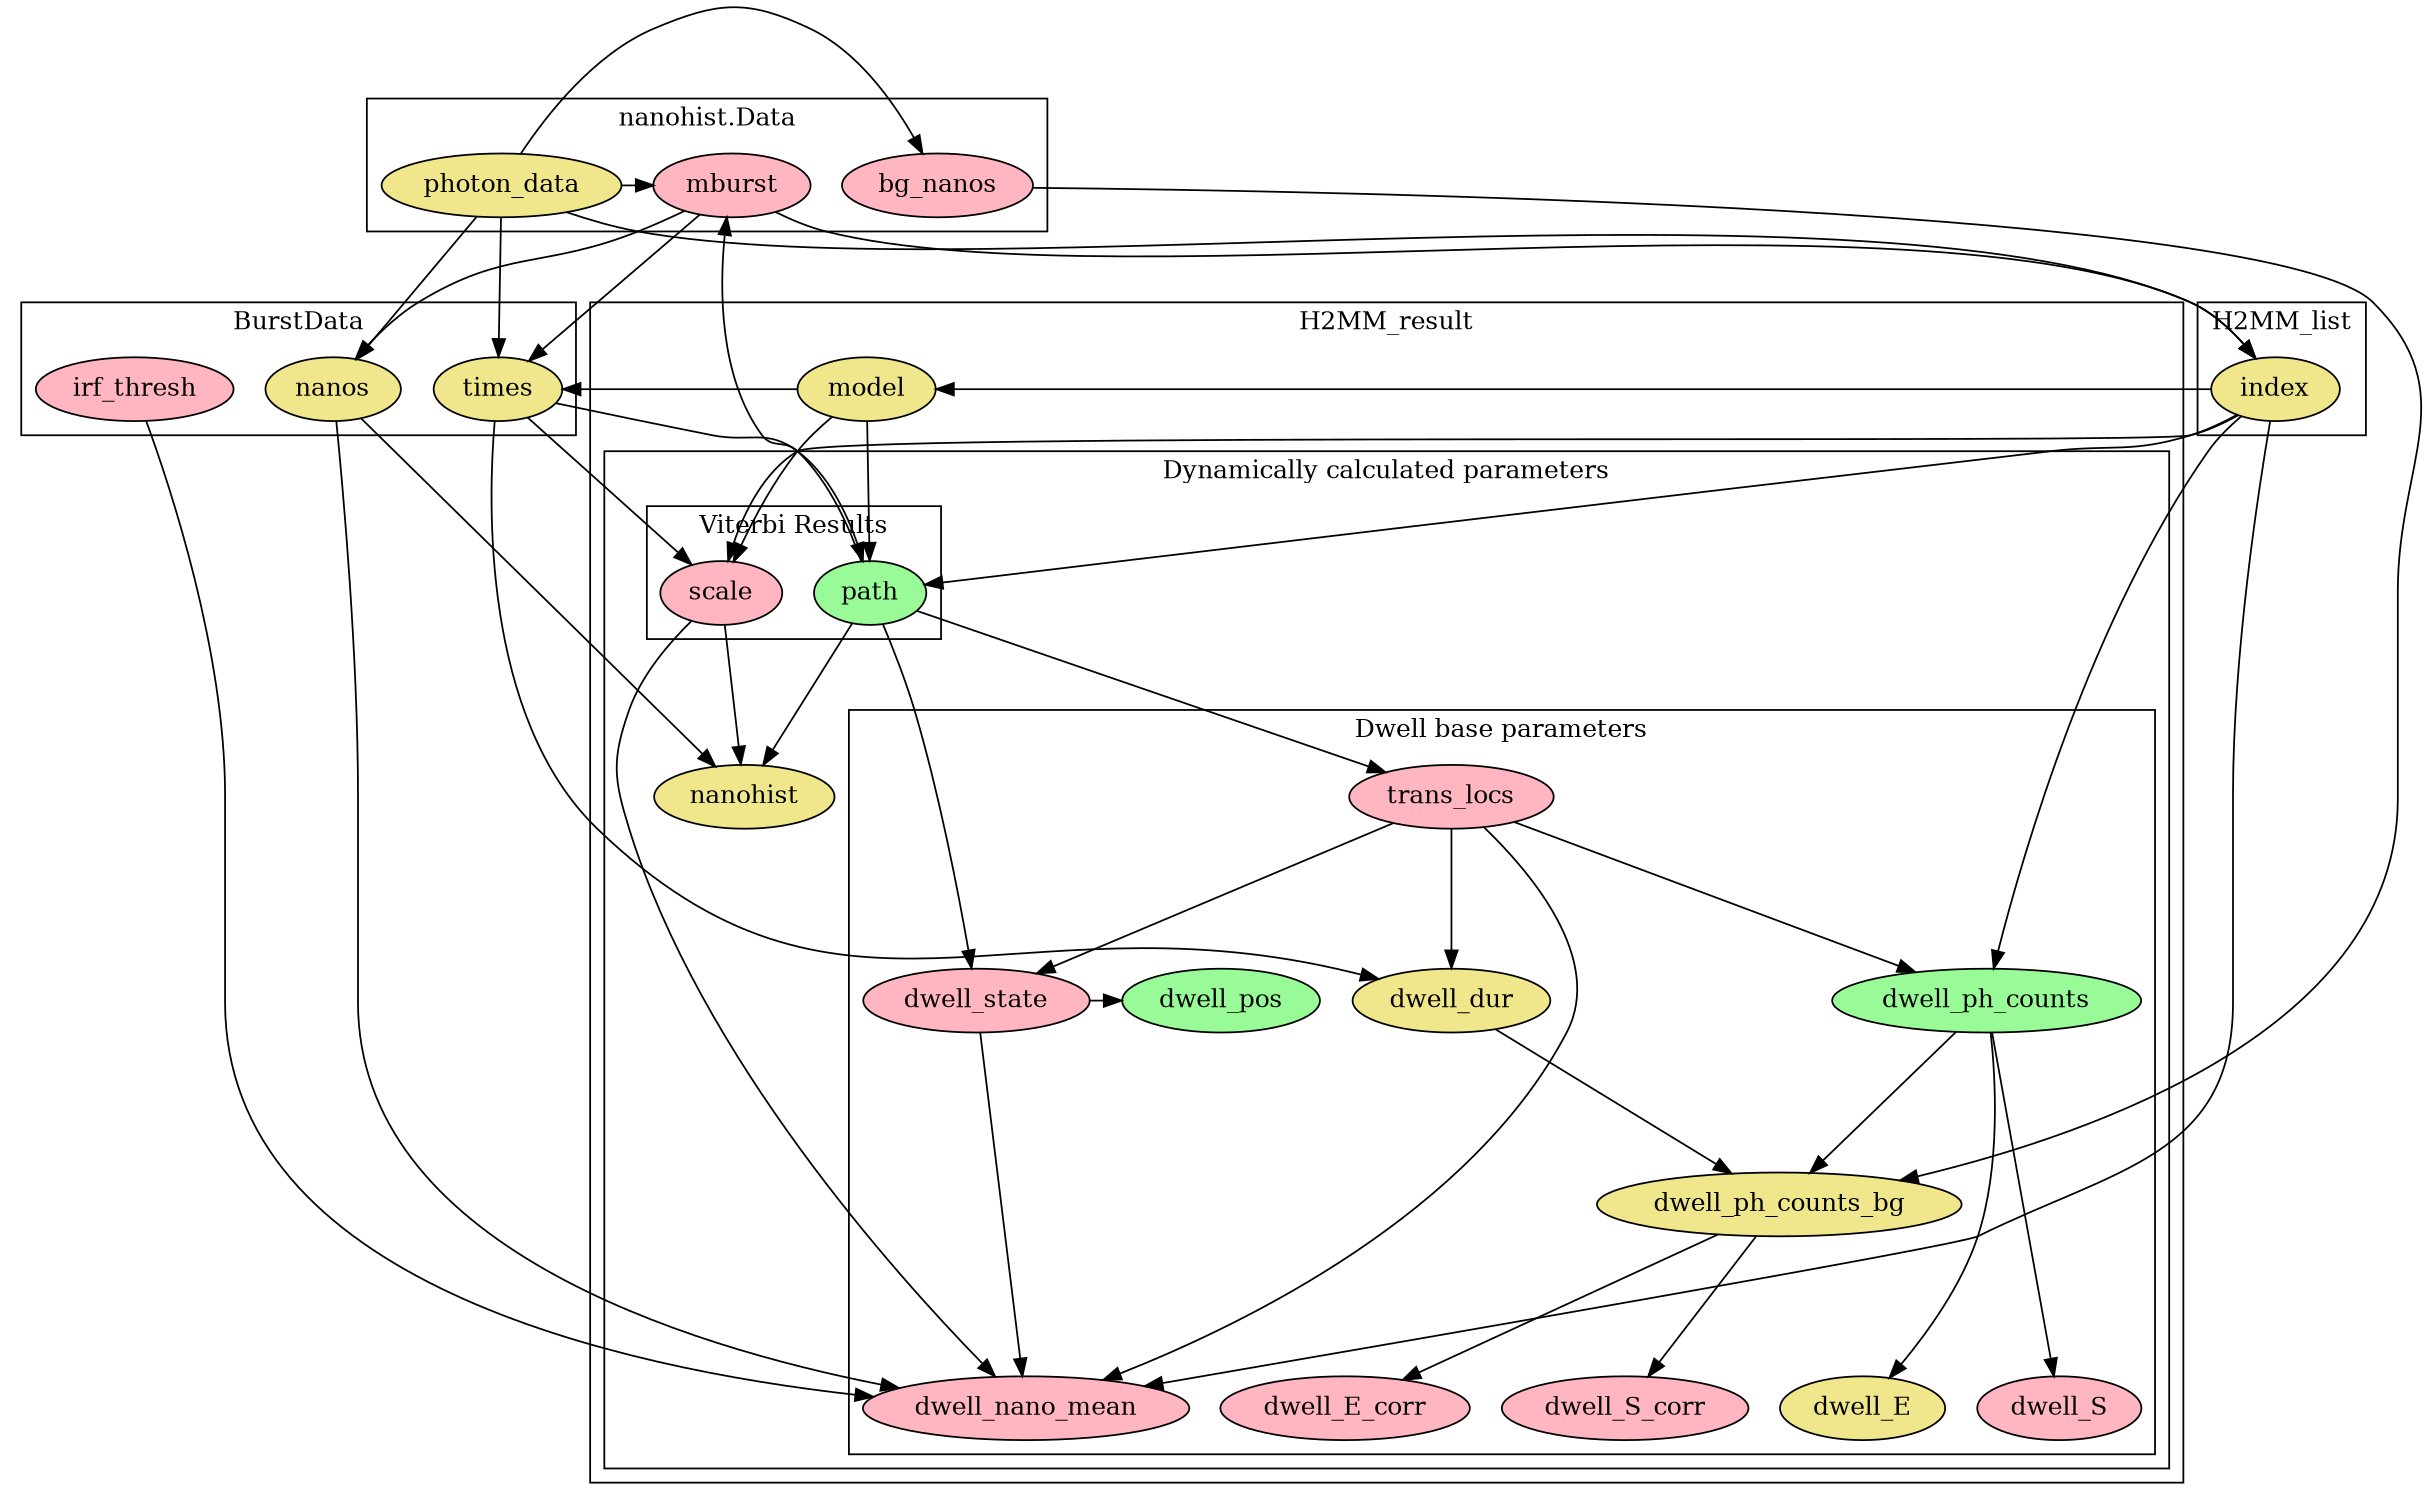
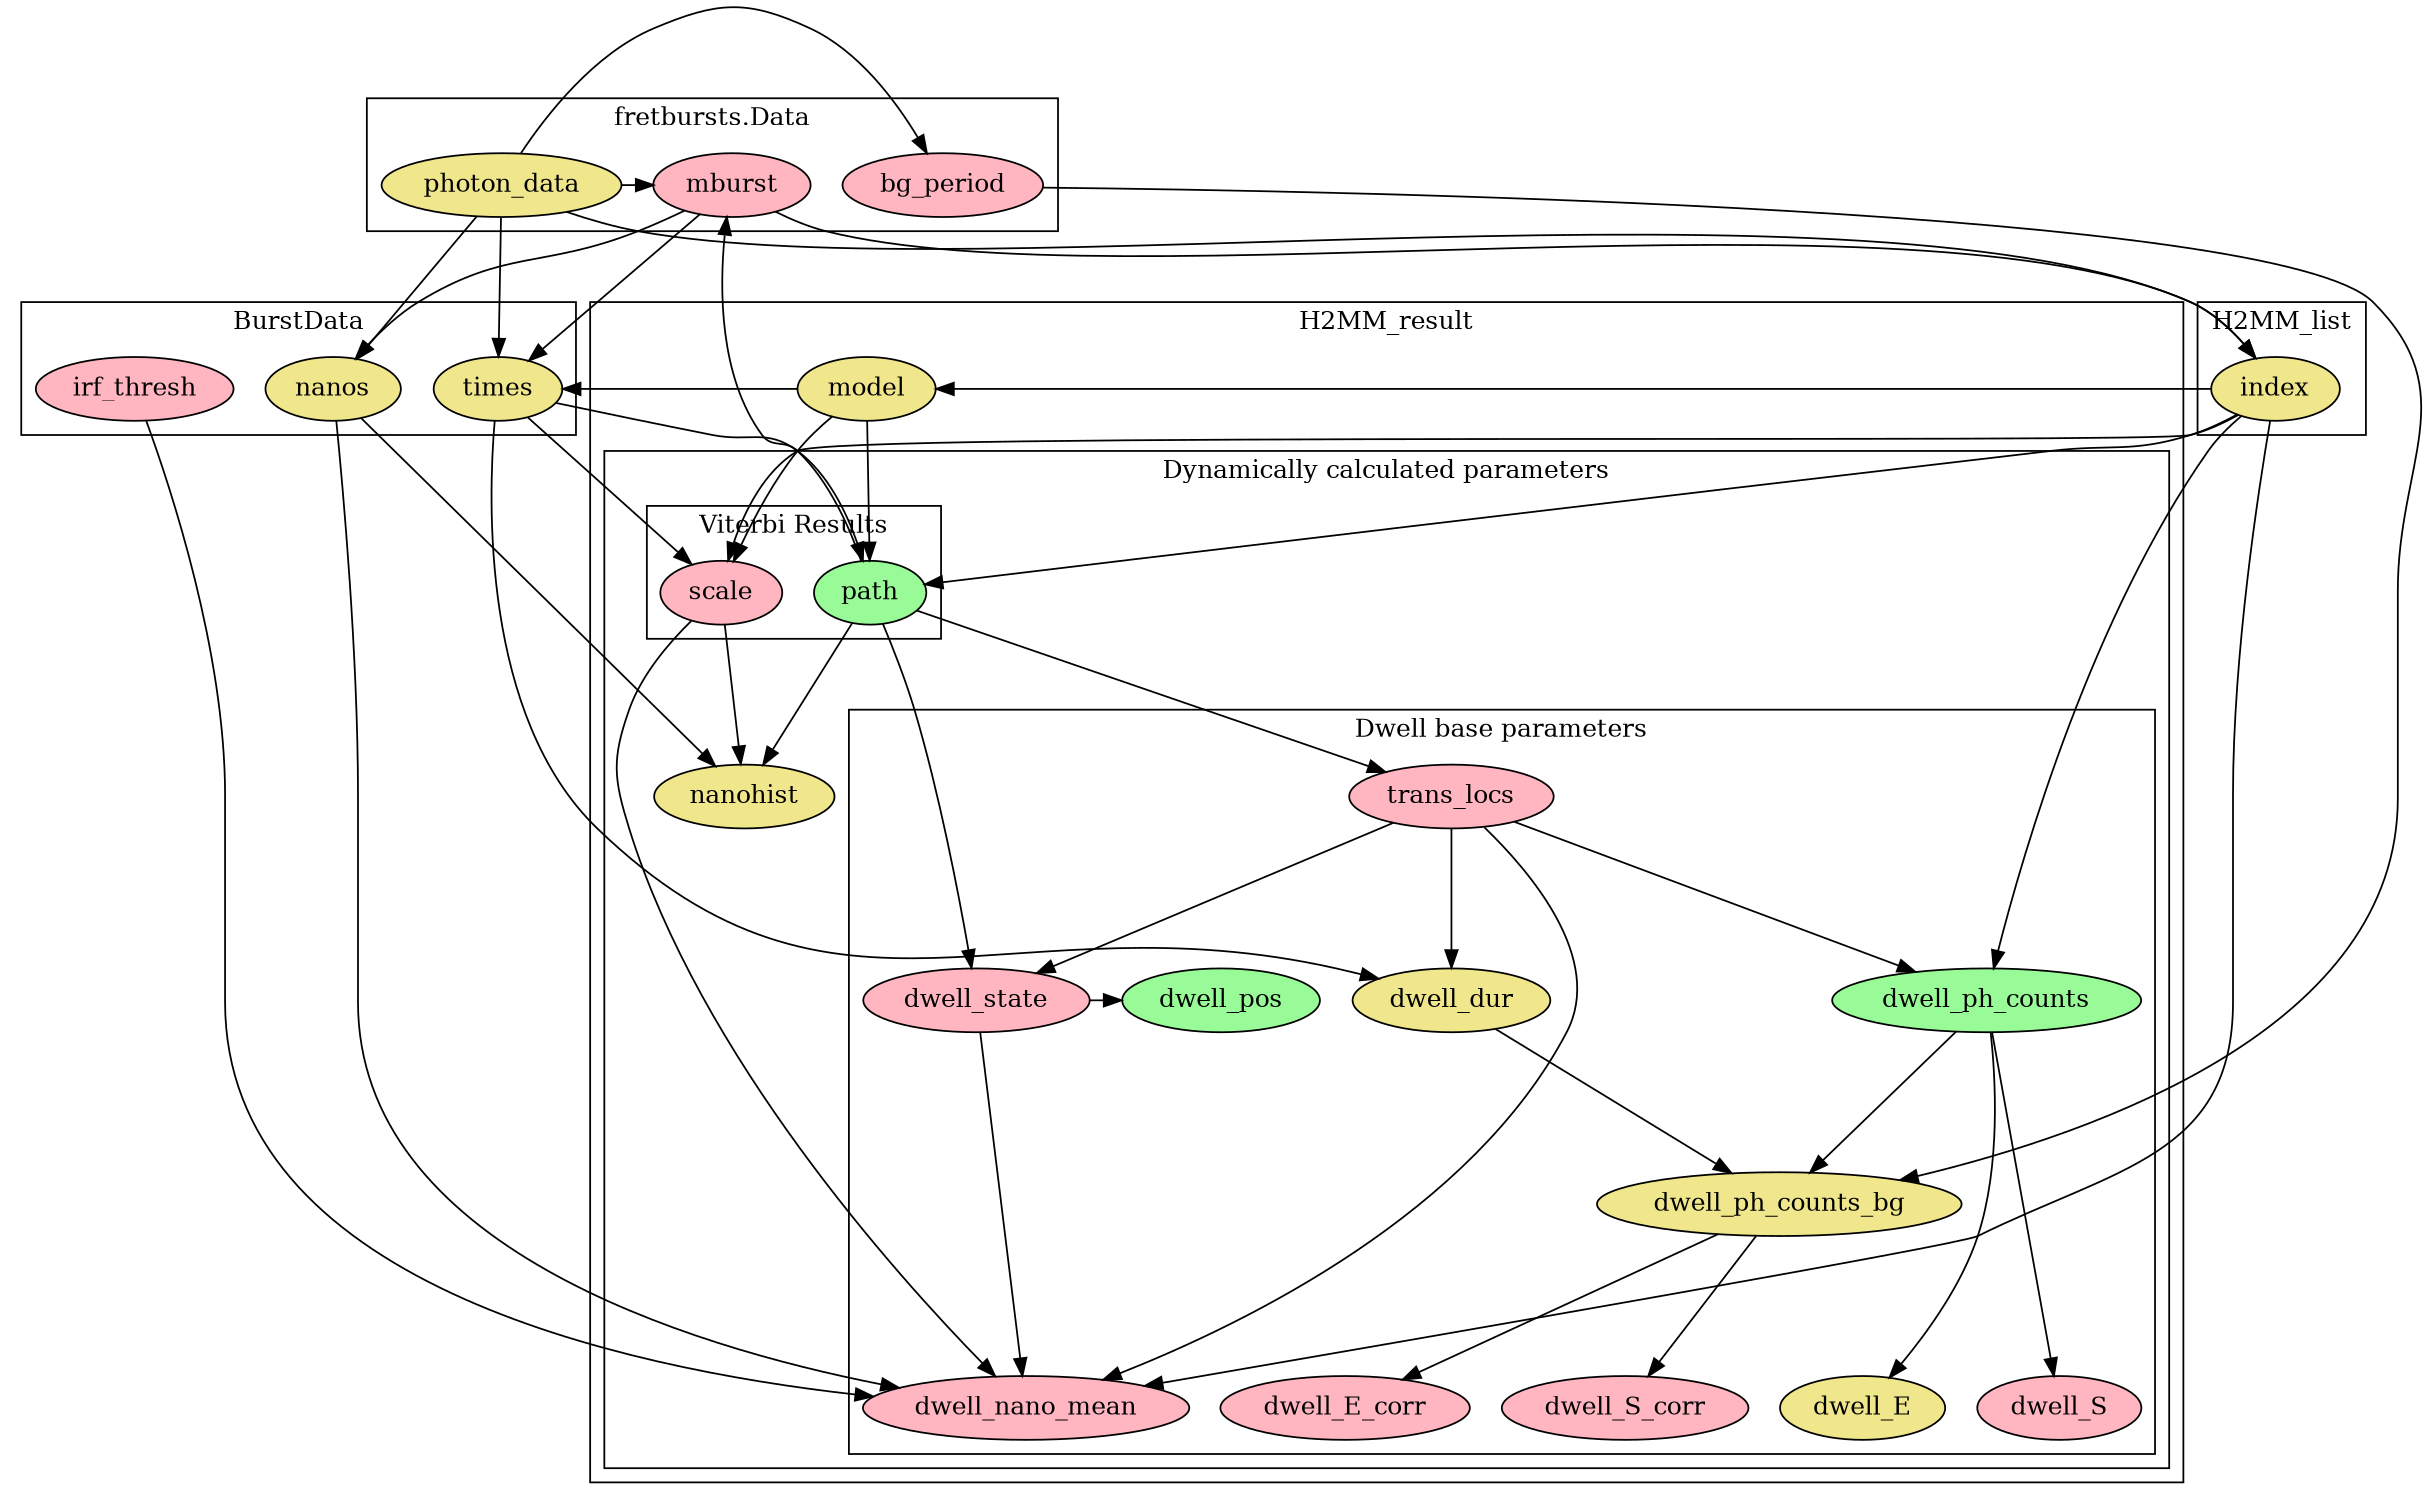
cluster "nanohist.Data": label "nanohist.Data" -> "fretbursts.Data"
node "bg_nanos": label "bg_nanos" -> "bg_period"
